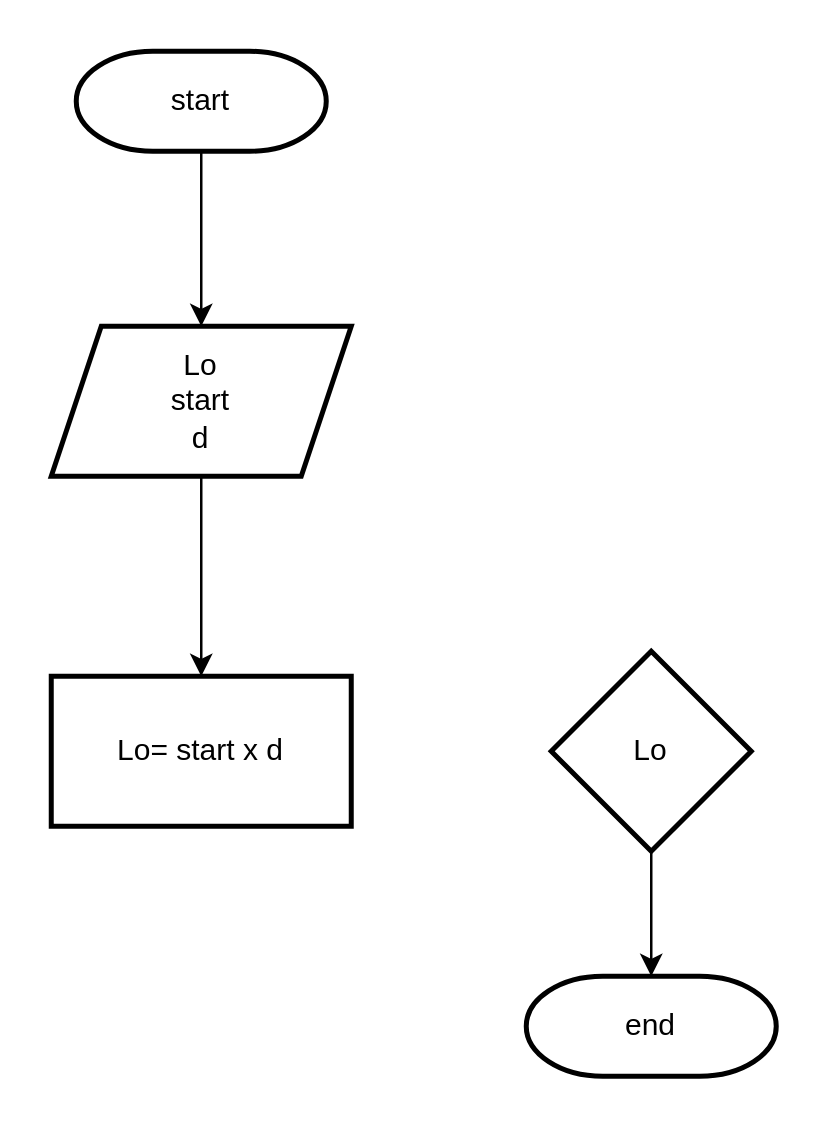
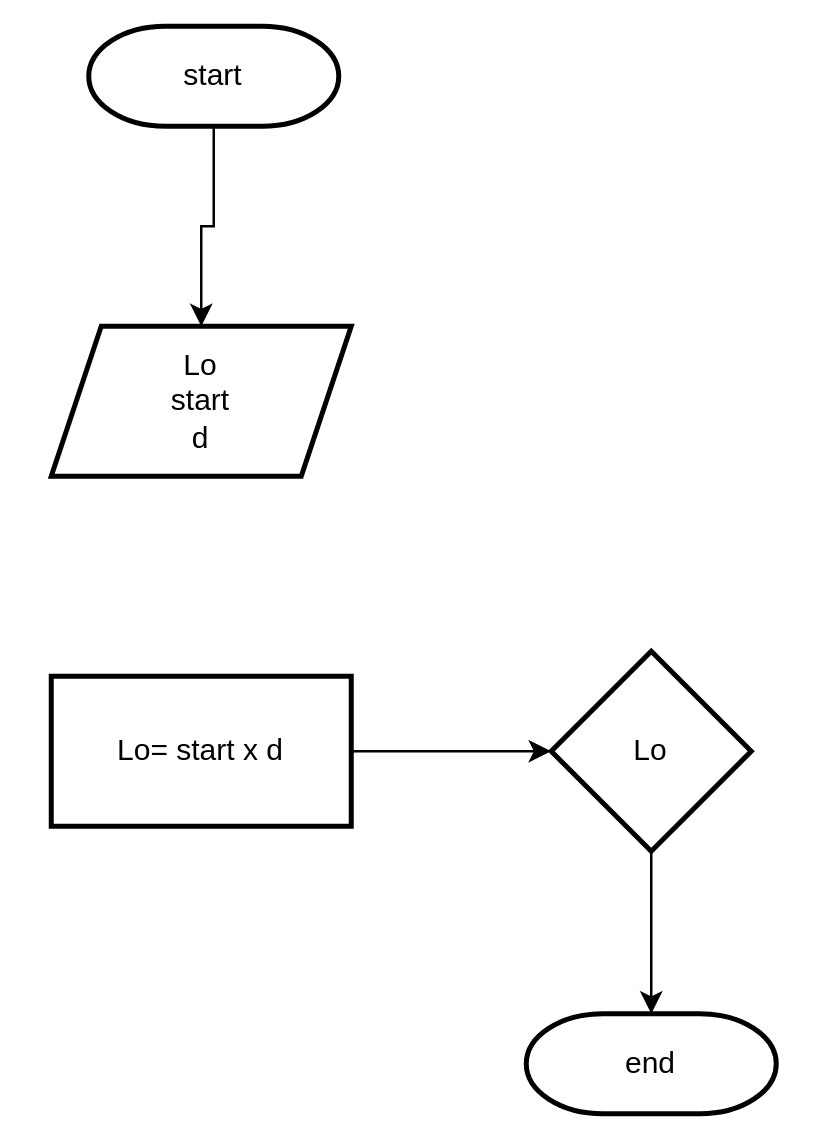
node "start": moved (201, 101) -> (214, 76)
edge "Lo start d" -> "Lo= start x d": removed
edge "Lo= start x d" -> "Lo": added
node "end": moved (651, 1026) -> (651, 1064)
